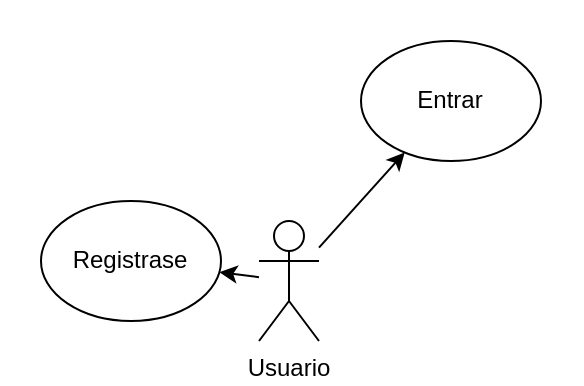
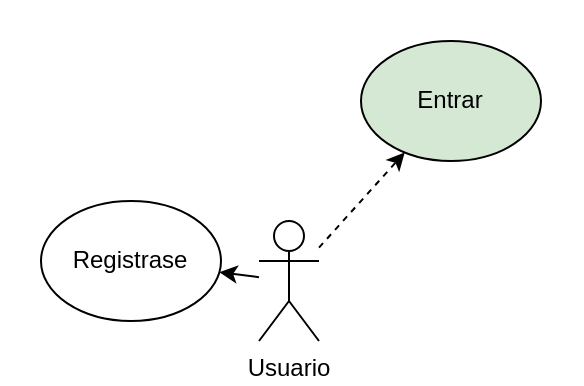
node "Entrar": fillcolor #ffffff -> #d5e8d4
edge "Usuario" -> "Entrar": style solid -> dashed
